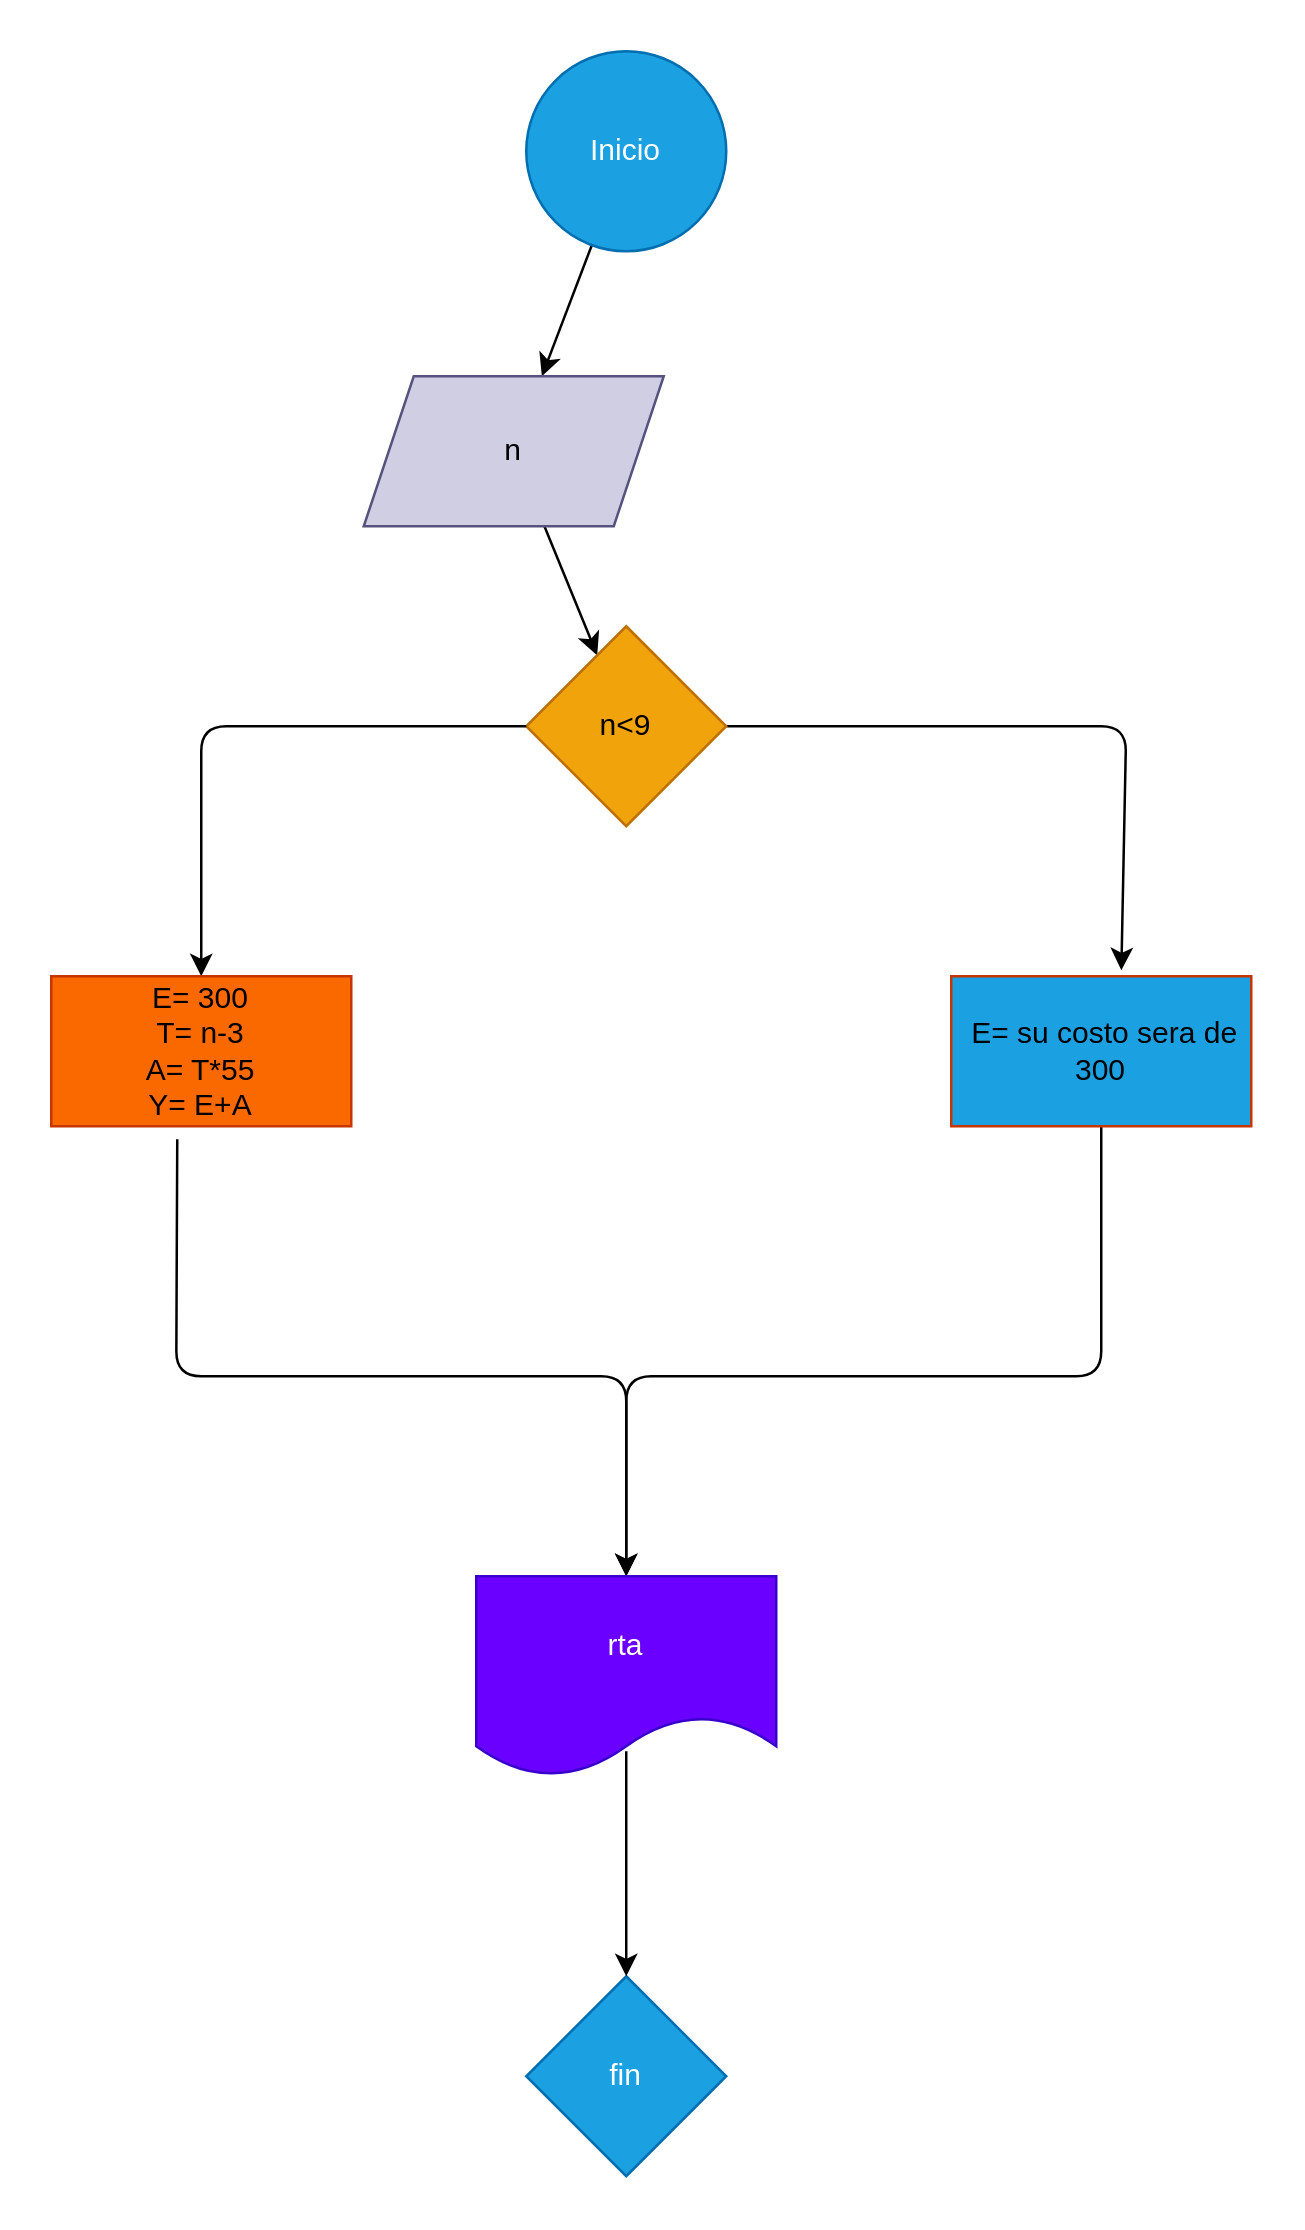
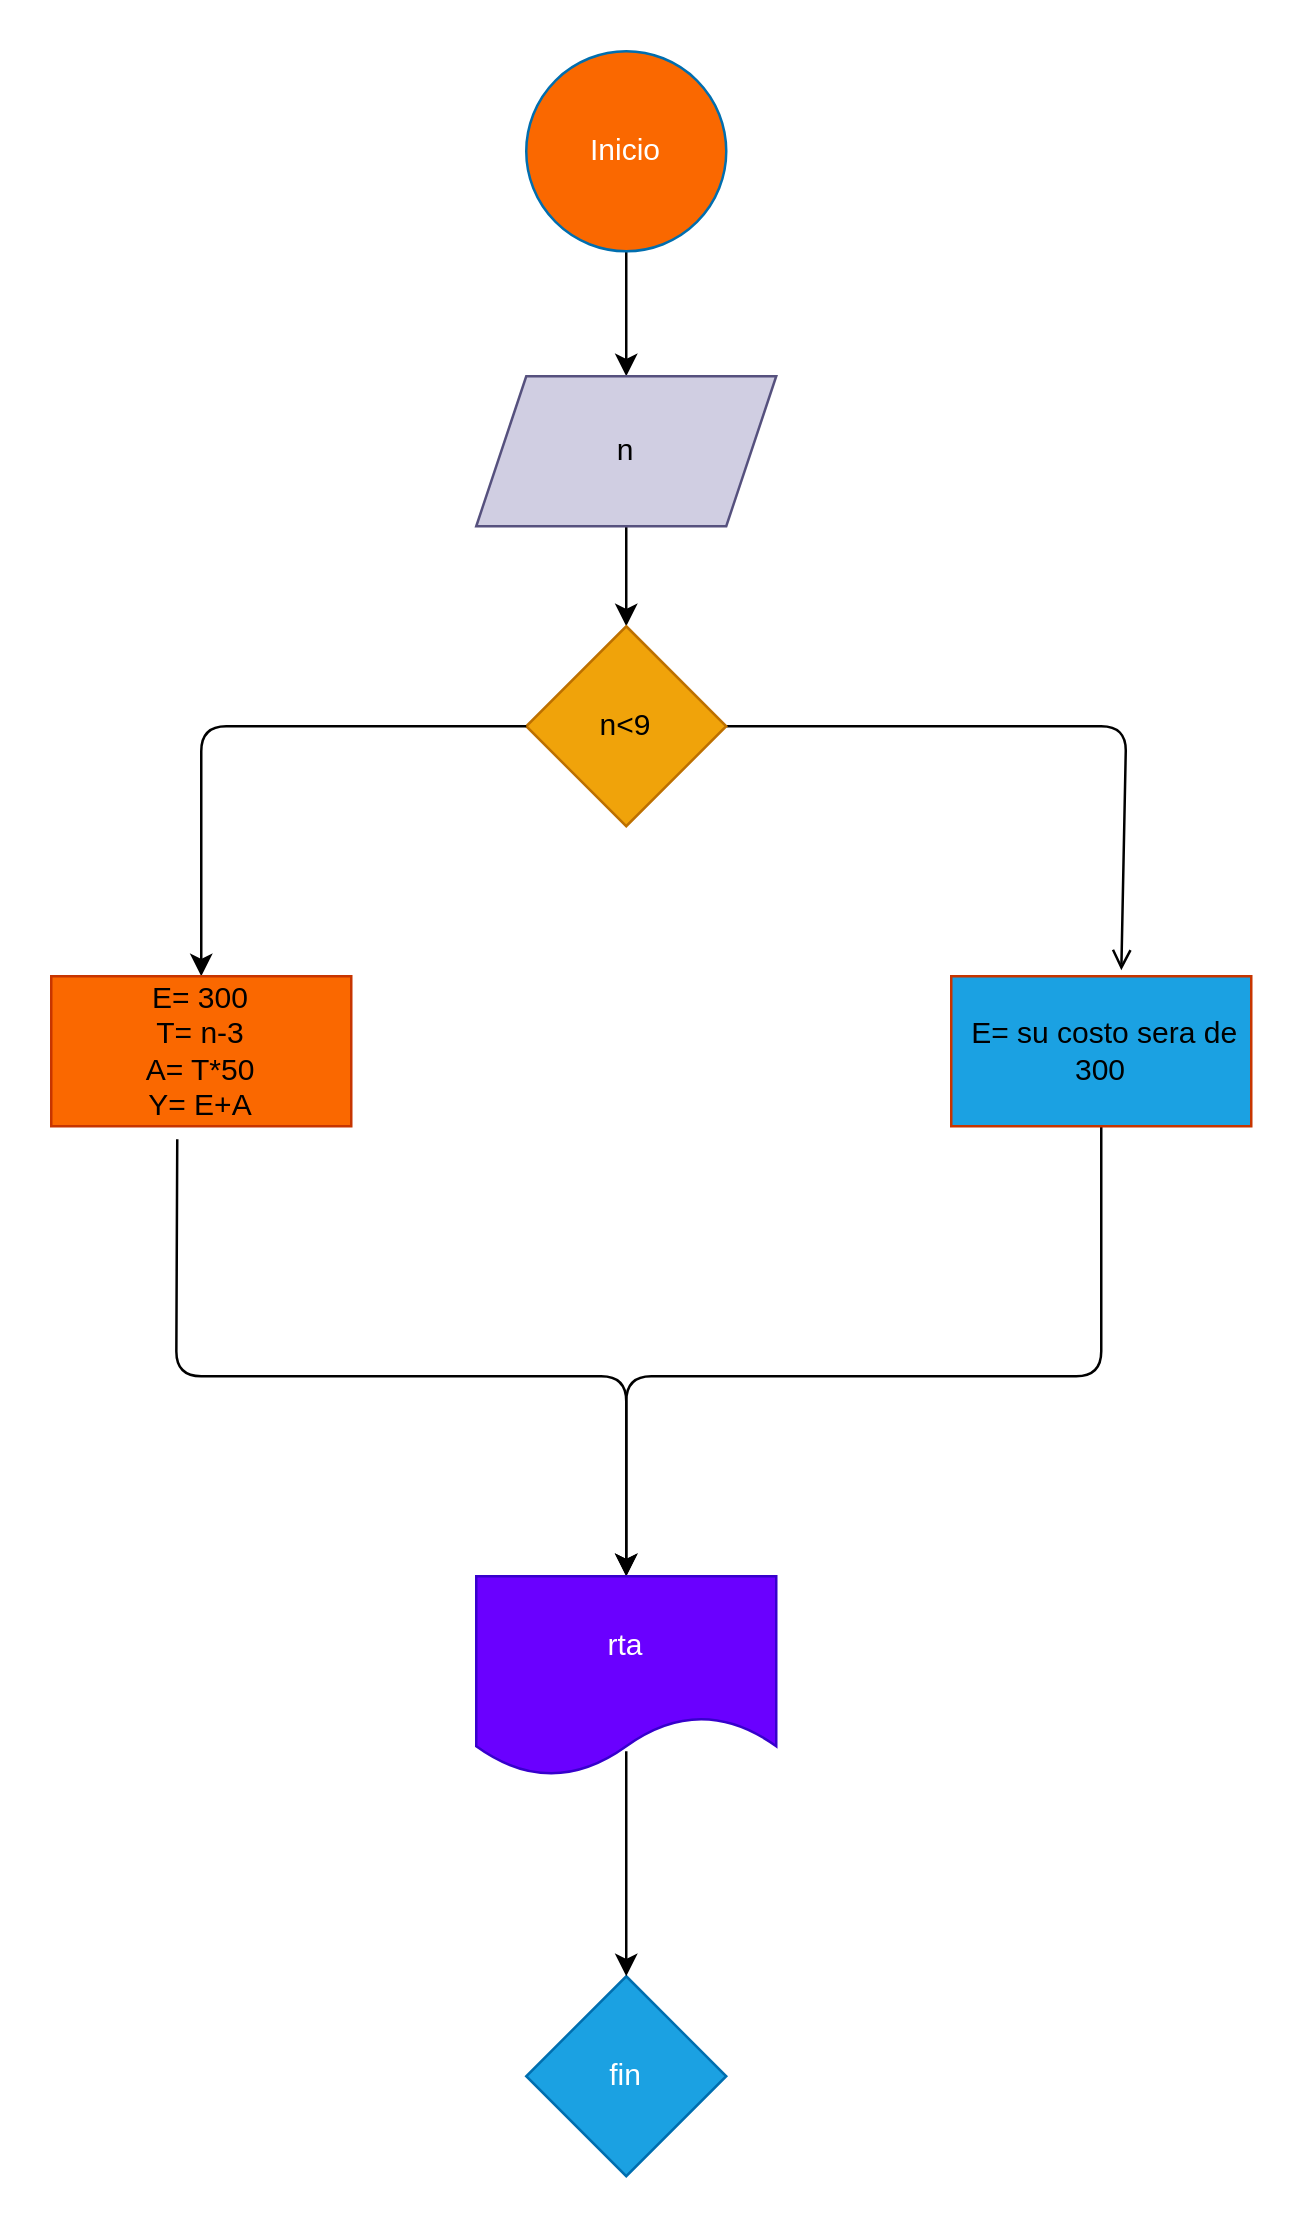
node "Inicio": fillcolor #1ba1e2 -> #fa6800
node "n": moved (514, 451) -> (626, 451)
edge "n<9" -> "E= su costo sera de 300": arrowhead classic -> open
node "E= 300 T= n-3 A= T*55 Y= E+A": label "E= 300 T= n-3 A= T*55 Y= E+A" -> "E= 300 T= n-3 A= T*50 Y= E+A"
